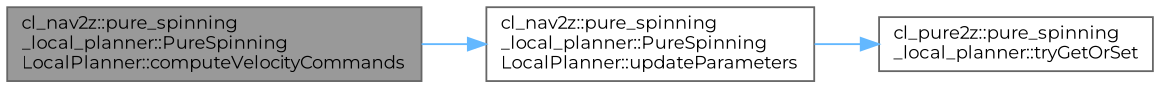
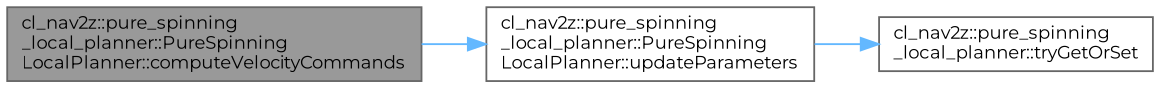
node "cl_pure2z::pure_spinning _local_planner::tryGetOrSet": label "cl_pure2z::pure_spinning _local_planner::tryGetOrSet" -> "cl_nav2z::pure_spinning _local_planner::tryGetOrSet"
